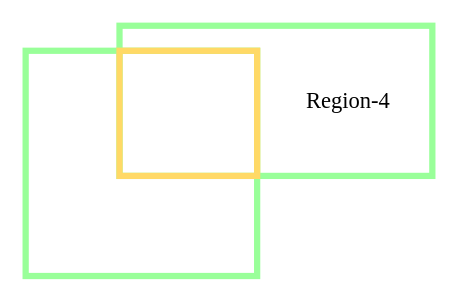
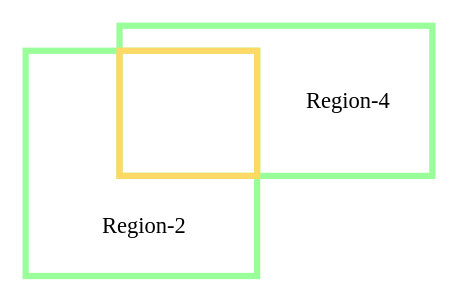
node "Region-2": added
